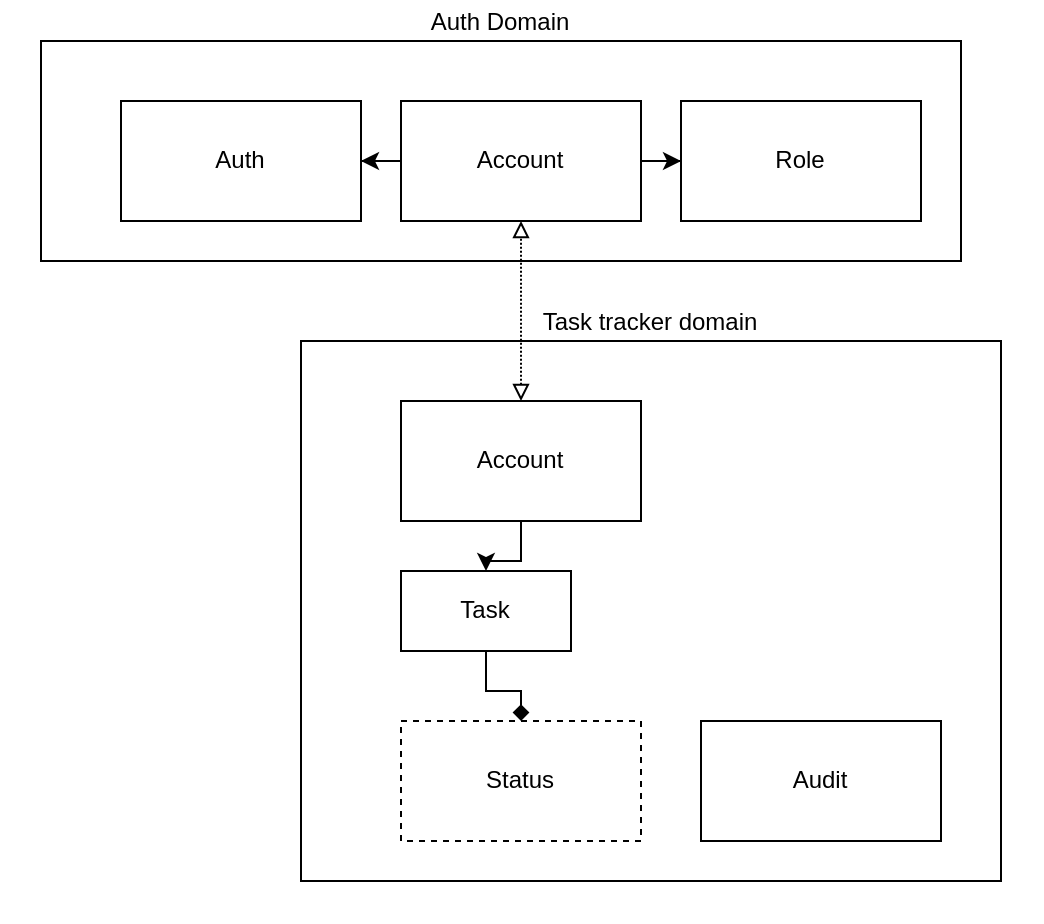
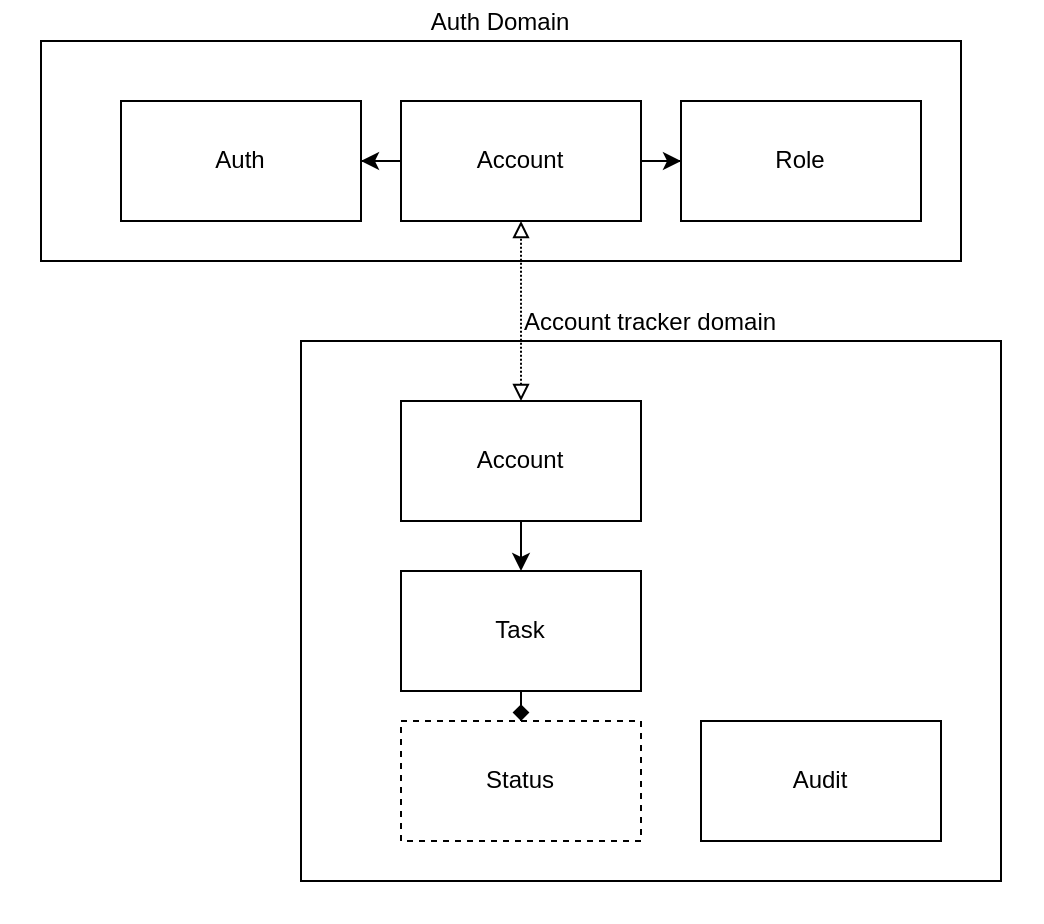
node "Task tracker domain": label "Task tracker domain" -> "Account tracker domain"
node "Task": size 170x80 -> 240x120
